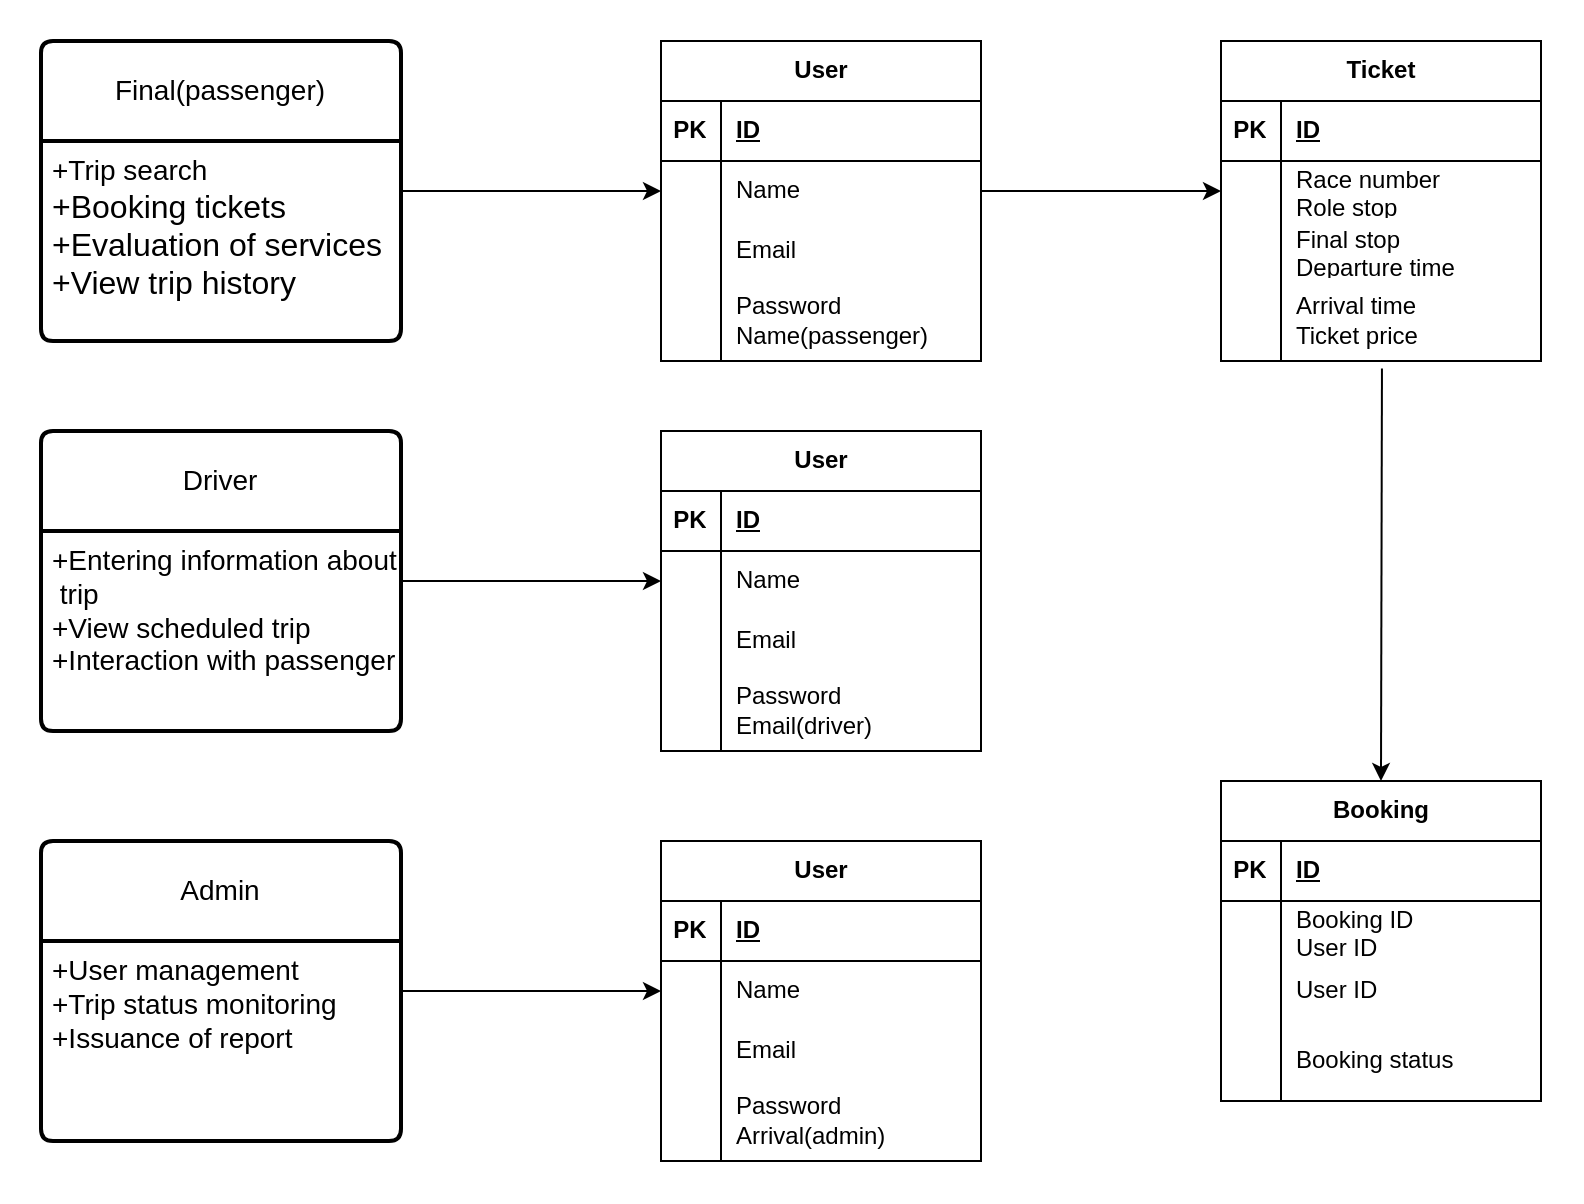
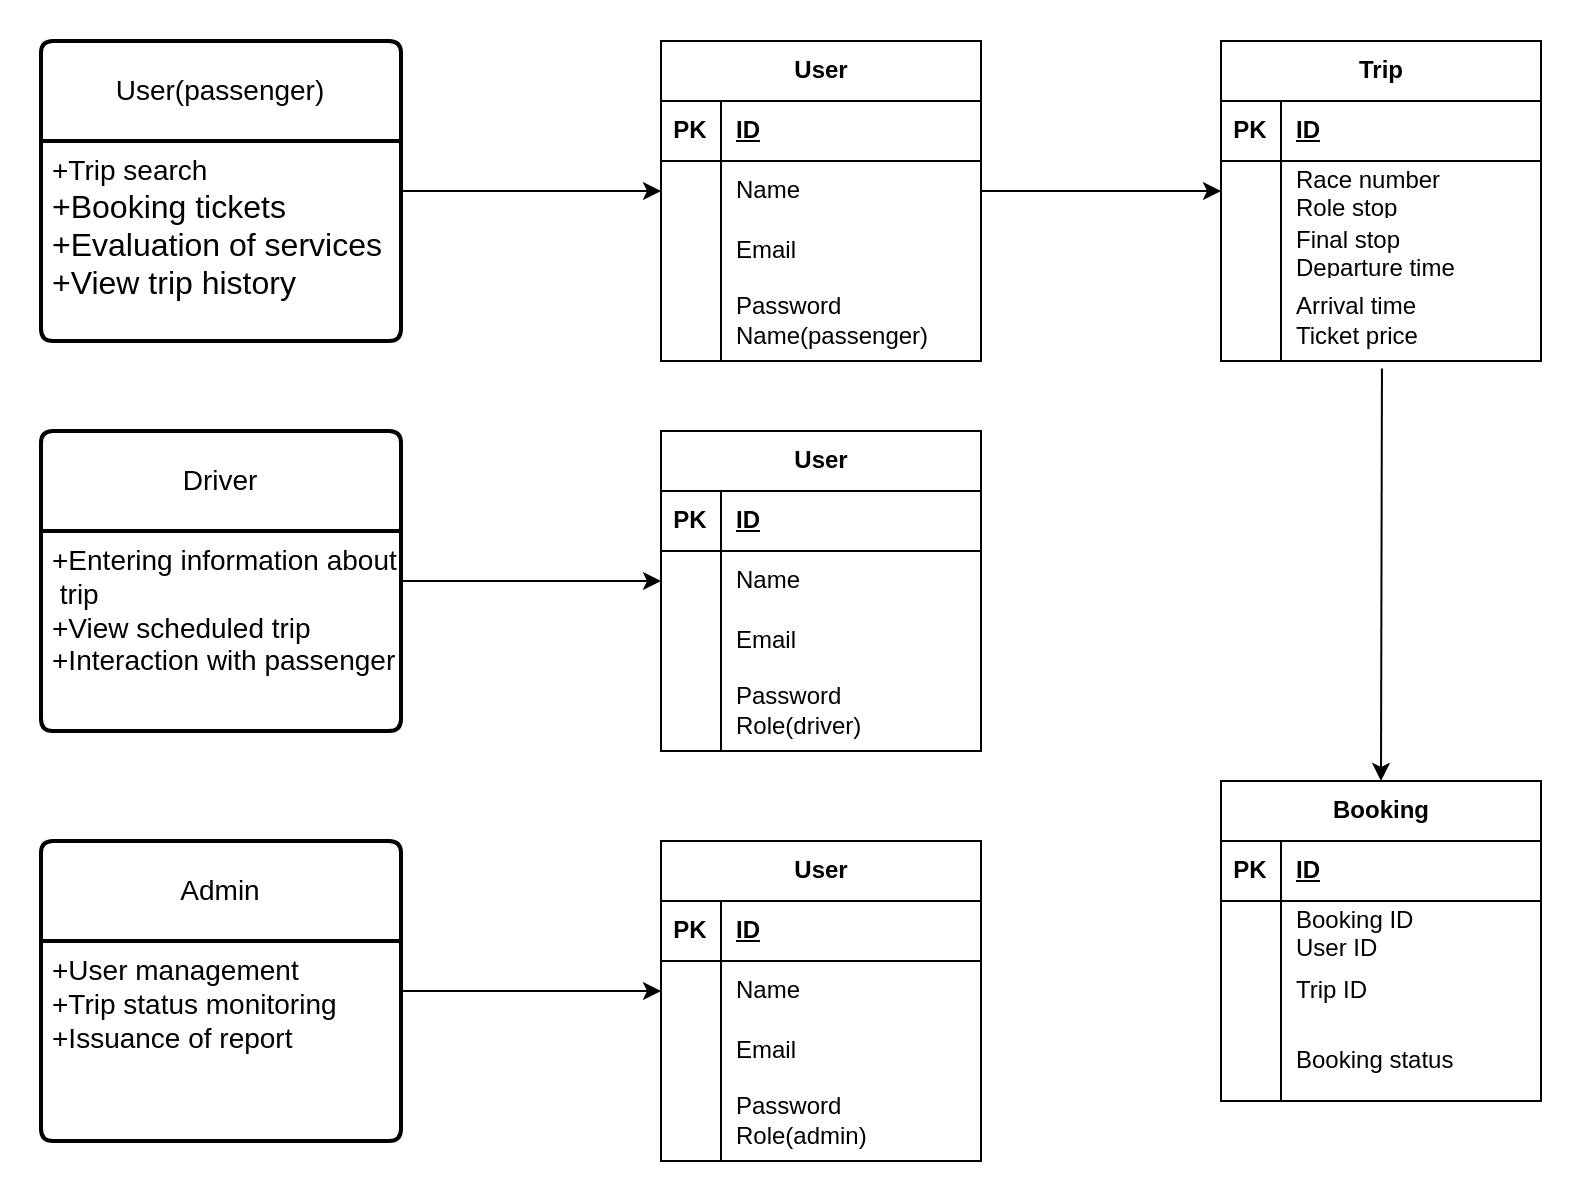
node "Ticket": label "Ticket" -> "Trip"
node "Final(passenger)": label "Final(passenger)" -> "User(passenger)"
node "Password Email(driver)": label "Password Email(driver)" -> "Password Role(driver)"
node "User ID": label "User ID" -> "Trip ID"
node "Password Arrival(admin)": label "Password Arrival(admin)" -> "Password Role(admin)"
